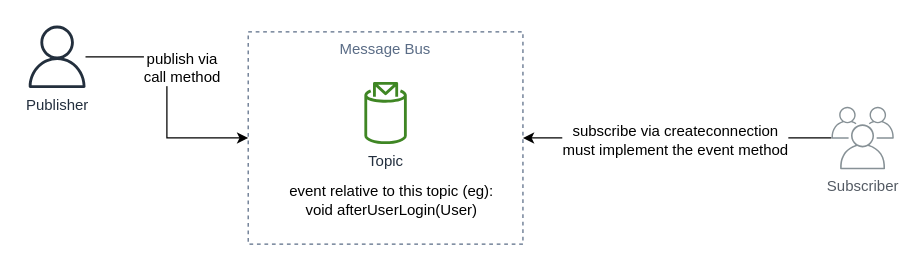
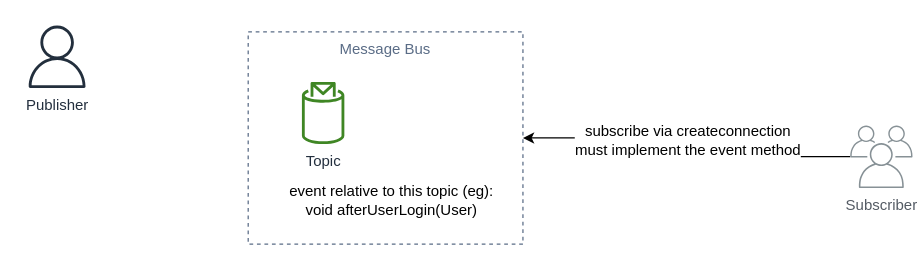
node "Topic": moved (386, 113) -> (323, 113)
edge "Publisher" -> "Message Bus": removed, label "publish via call method"
node "Subscriber": moved (863, 138) -> (882, 157)
